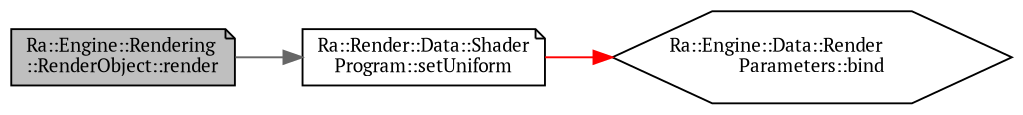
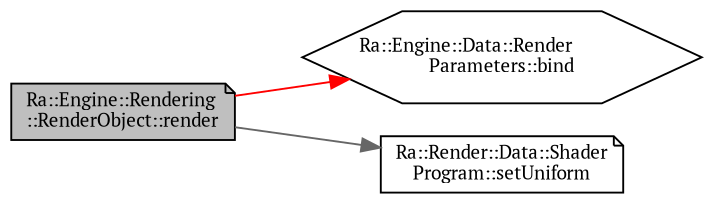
edge "Ra::Render::Data::Shader Program::setUniform" -> "Ra::Engine::Data::Render Parameters::bind": now "Ra::Engine::Rendering ::RenderObject::render" -> "Ra::Engine::Data::Render Parameters::bind"
